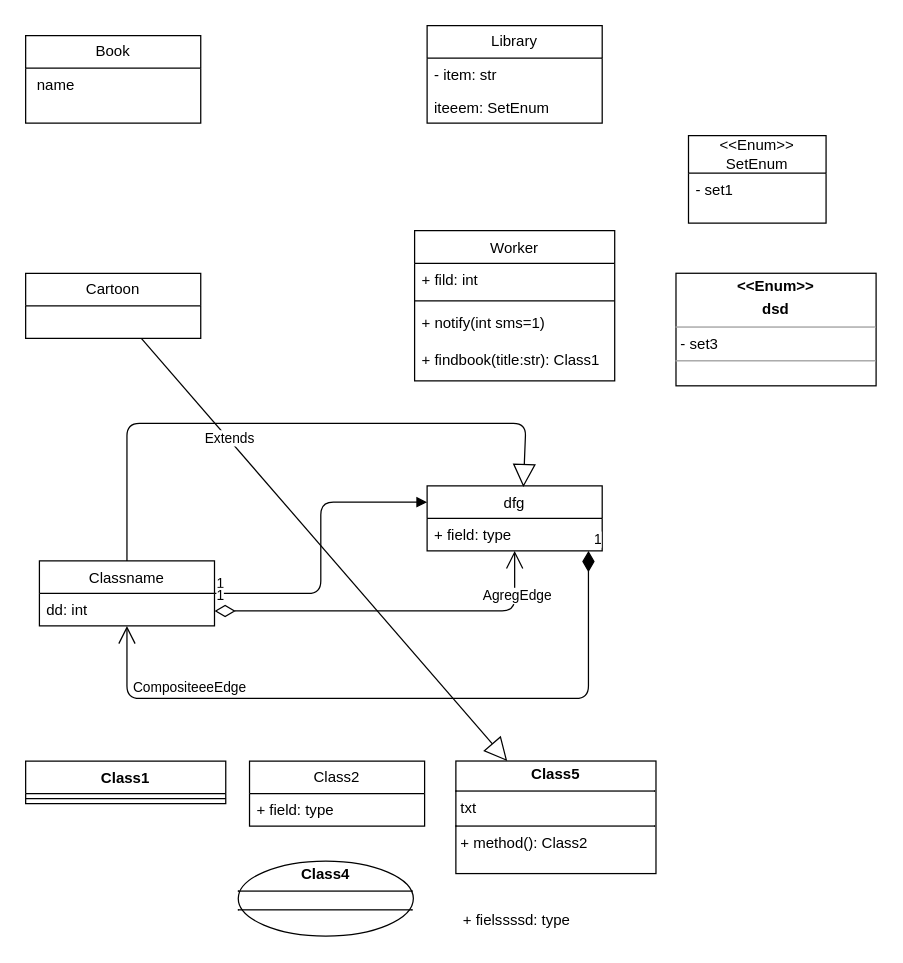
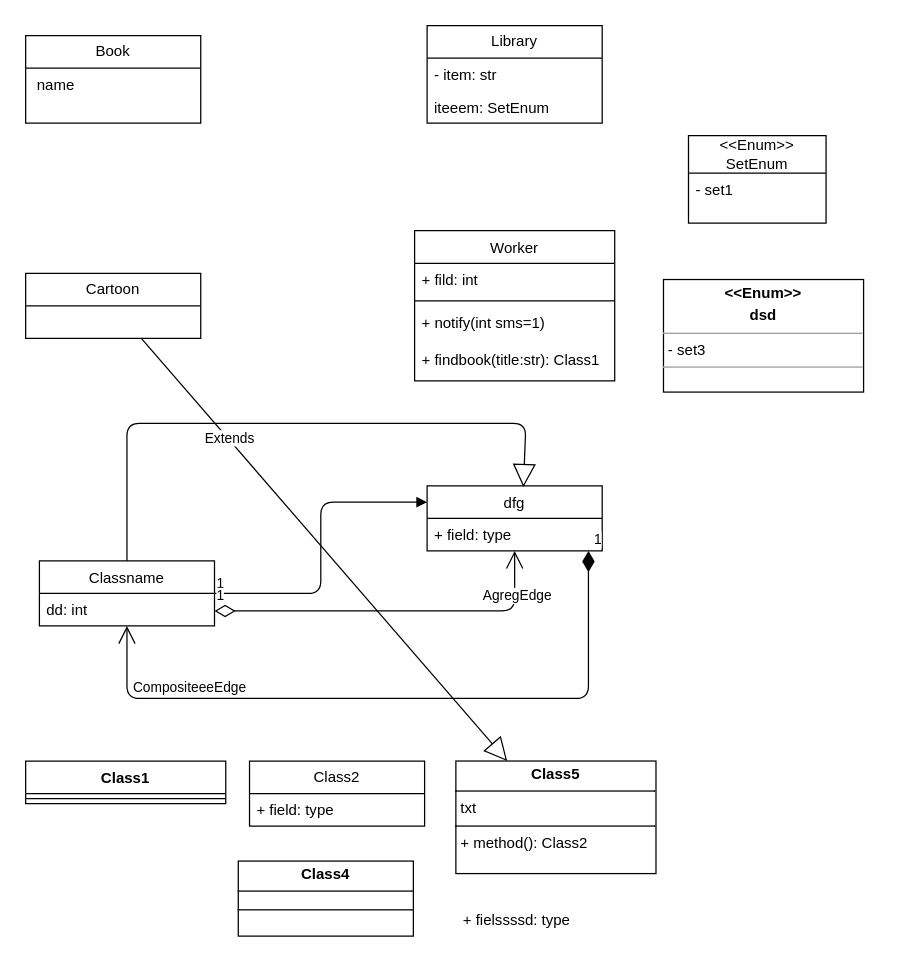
node "<<Enum>> dsd - set3": moved (776, 329) -> (763, 336)
node "Class4": shape ellipse -> rectangle
